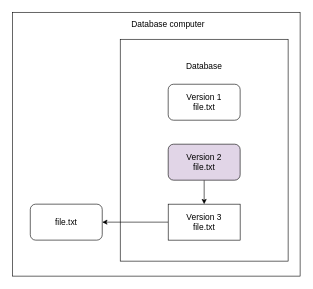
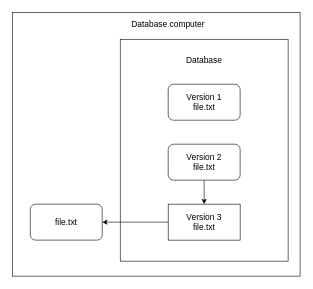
node "Database": moved (204, 66) -> (204, 60)
node "Version 2 file.txt": fillcolor #e1d5e7 -> #ffffff
